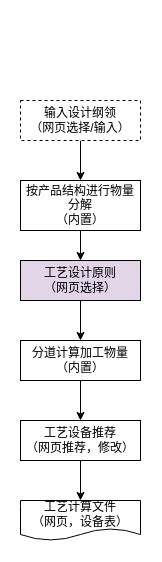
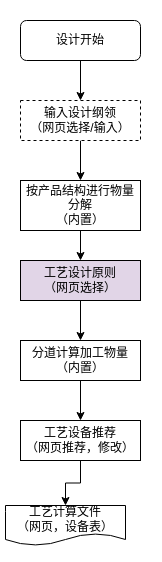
node "设计开始": added
edge "设计开始" -> "输入设计纲领 （网页选择/输入）": added
node "工艺计算文件 （网页，设备表）": moved (81, 521) -> (66, 526)
